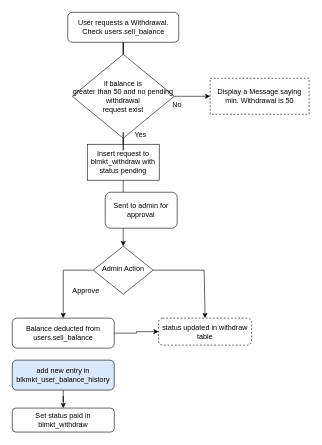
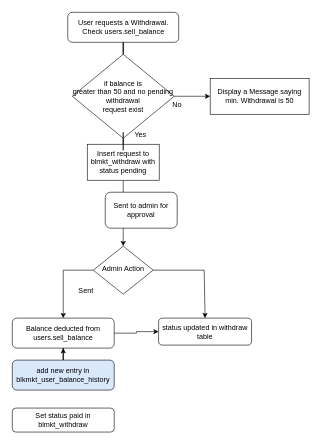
node "Display a Message saying min. Withdrawal is 50": style dashed -> solid
node "Approve": label "Approve" -> "Sent"
node "status updated in withdraw table": style dashed -> solid
edge "add new entry in blkmkt_user_balance_history" -> "Set status paid in blmkt_withdraw": now "add new entry in blkmkt_user_balance_history" -> "Balance deducted from users.sell_balance"
